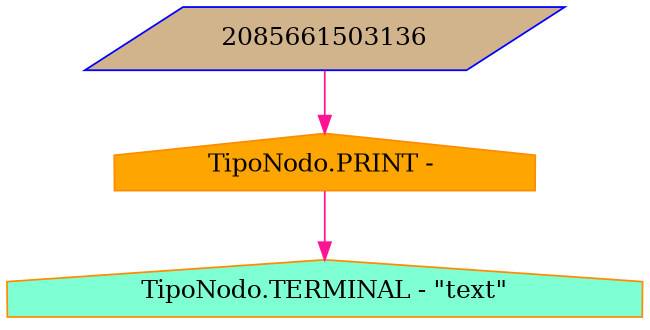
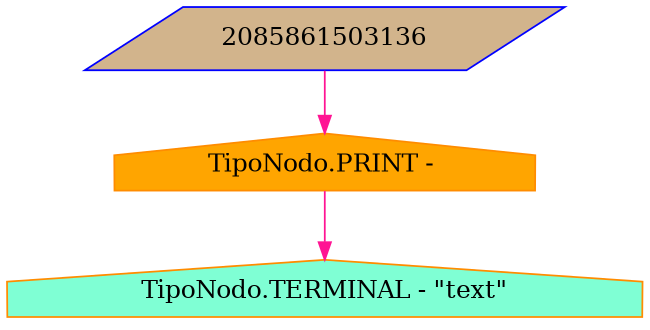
node "2085661503136": label "2085661503136" -> "2085861503136"
